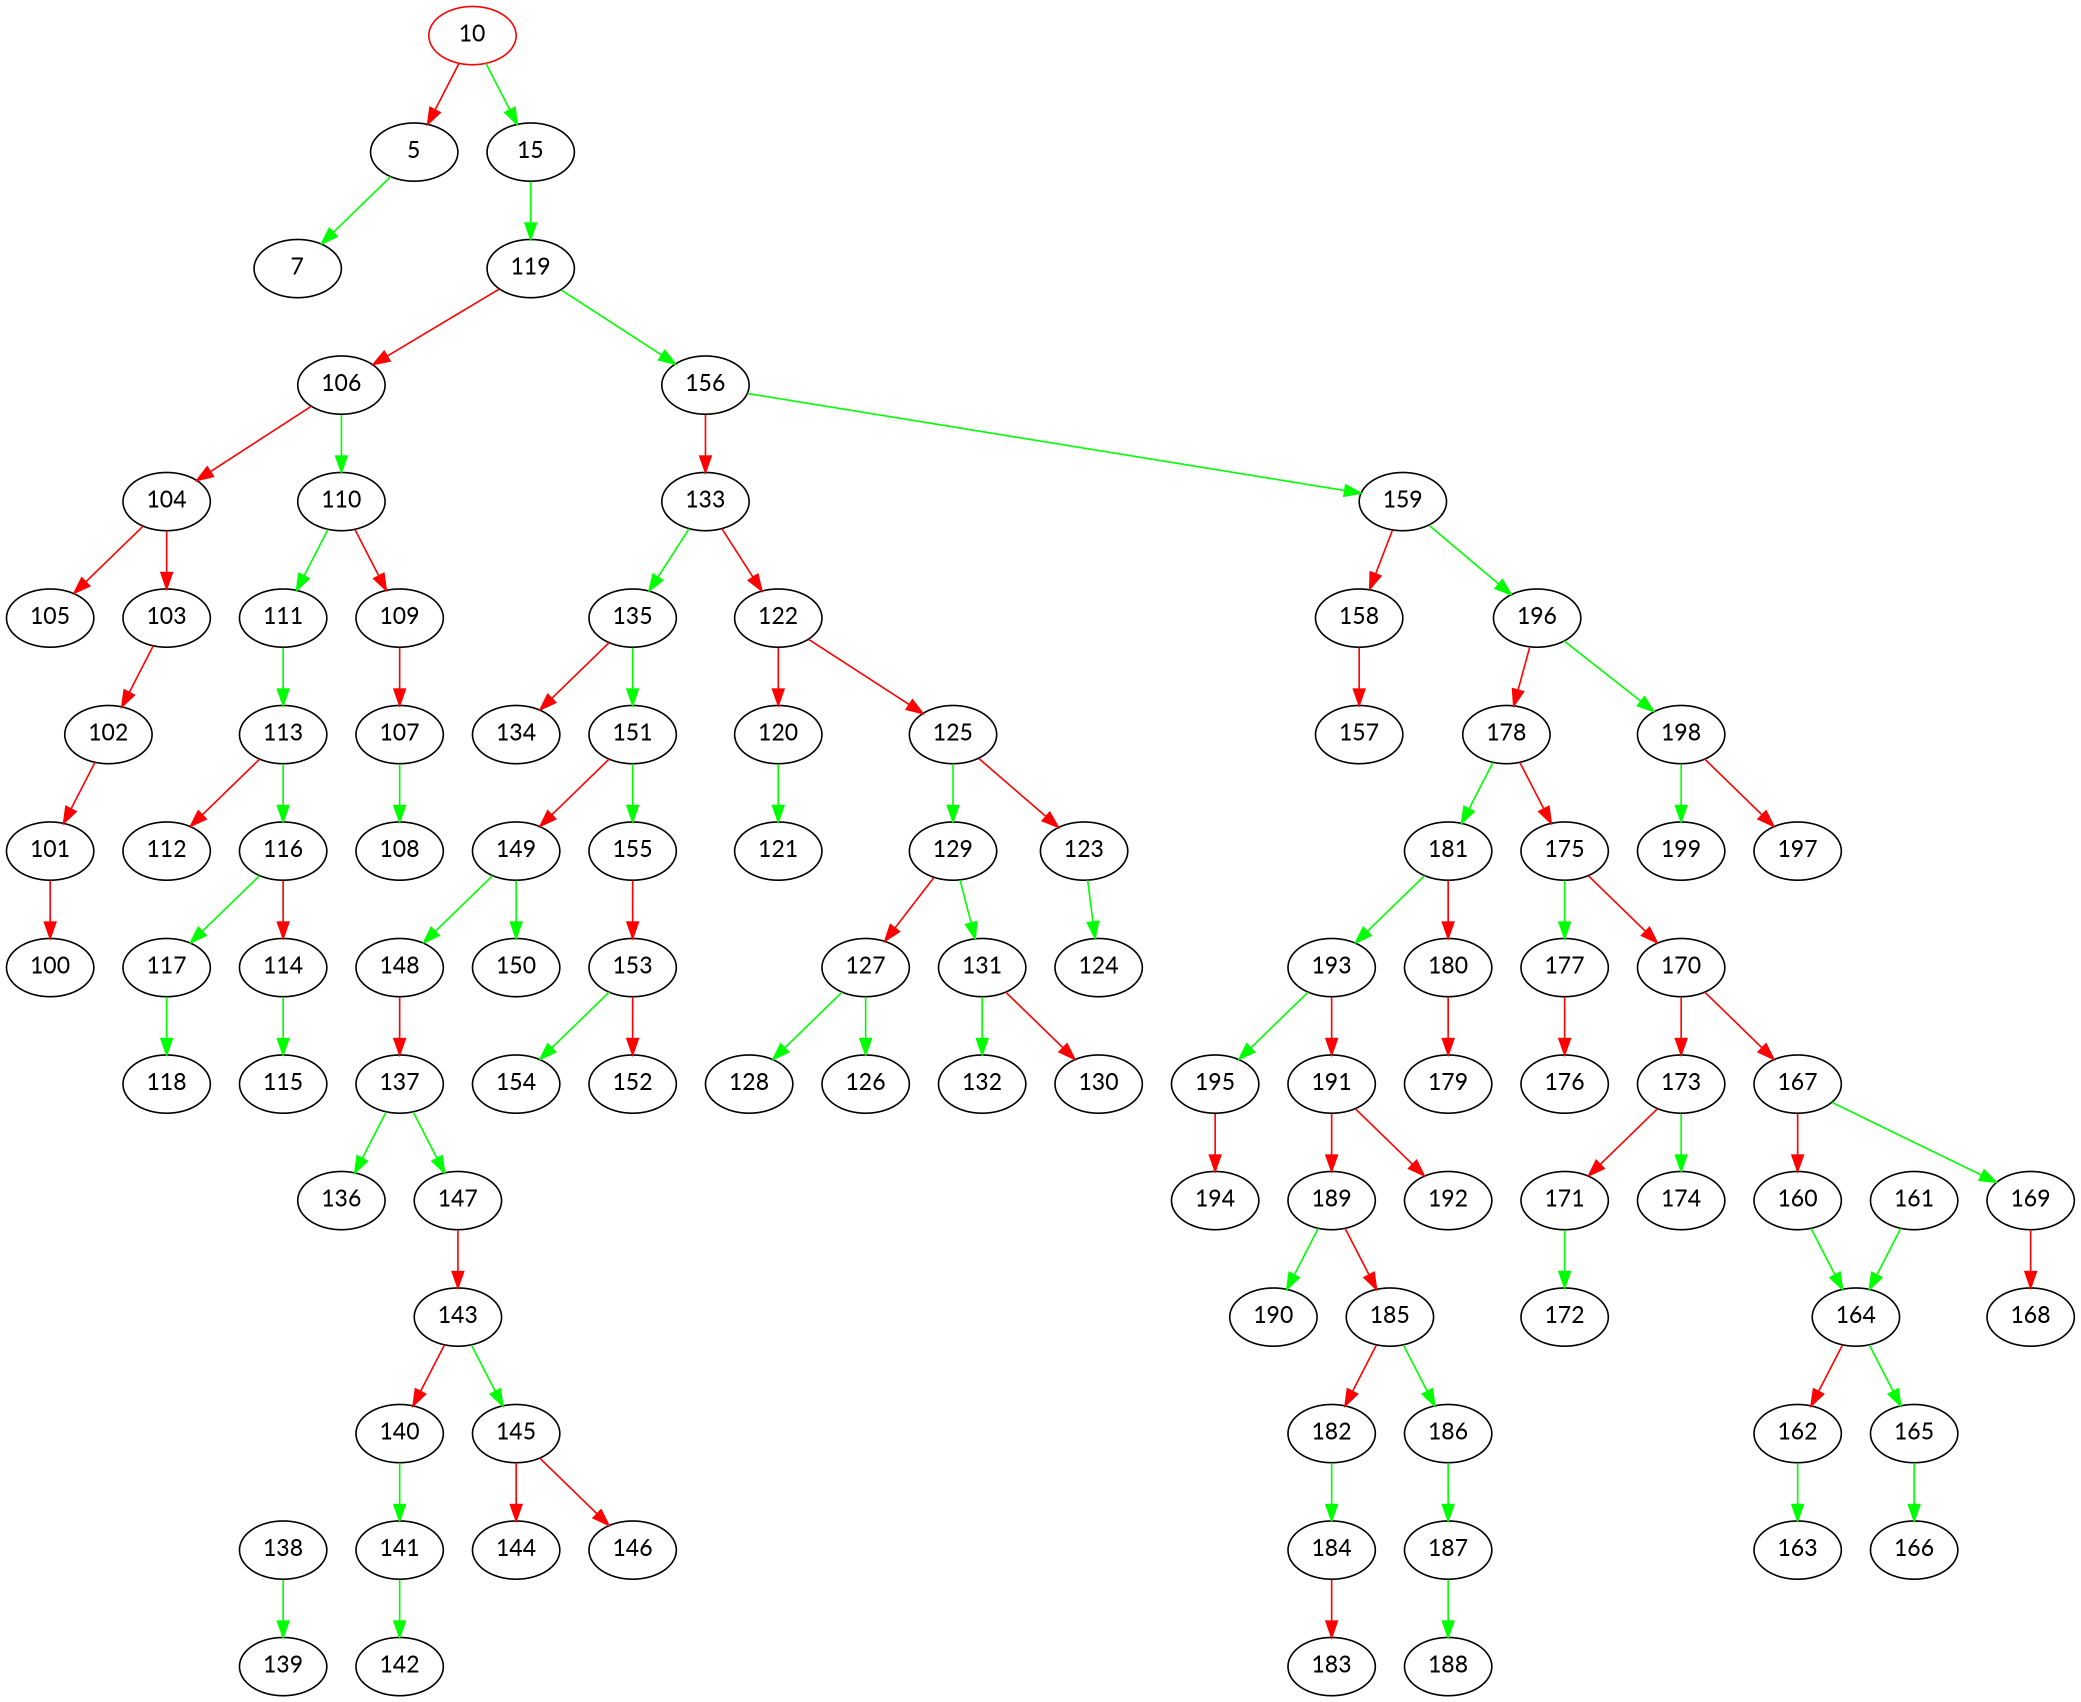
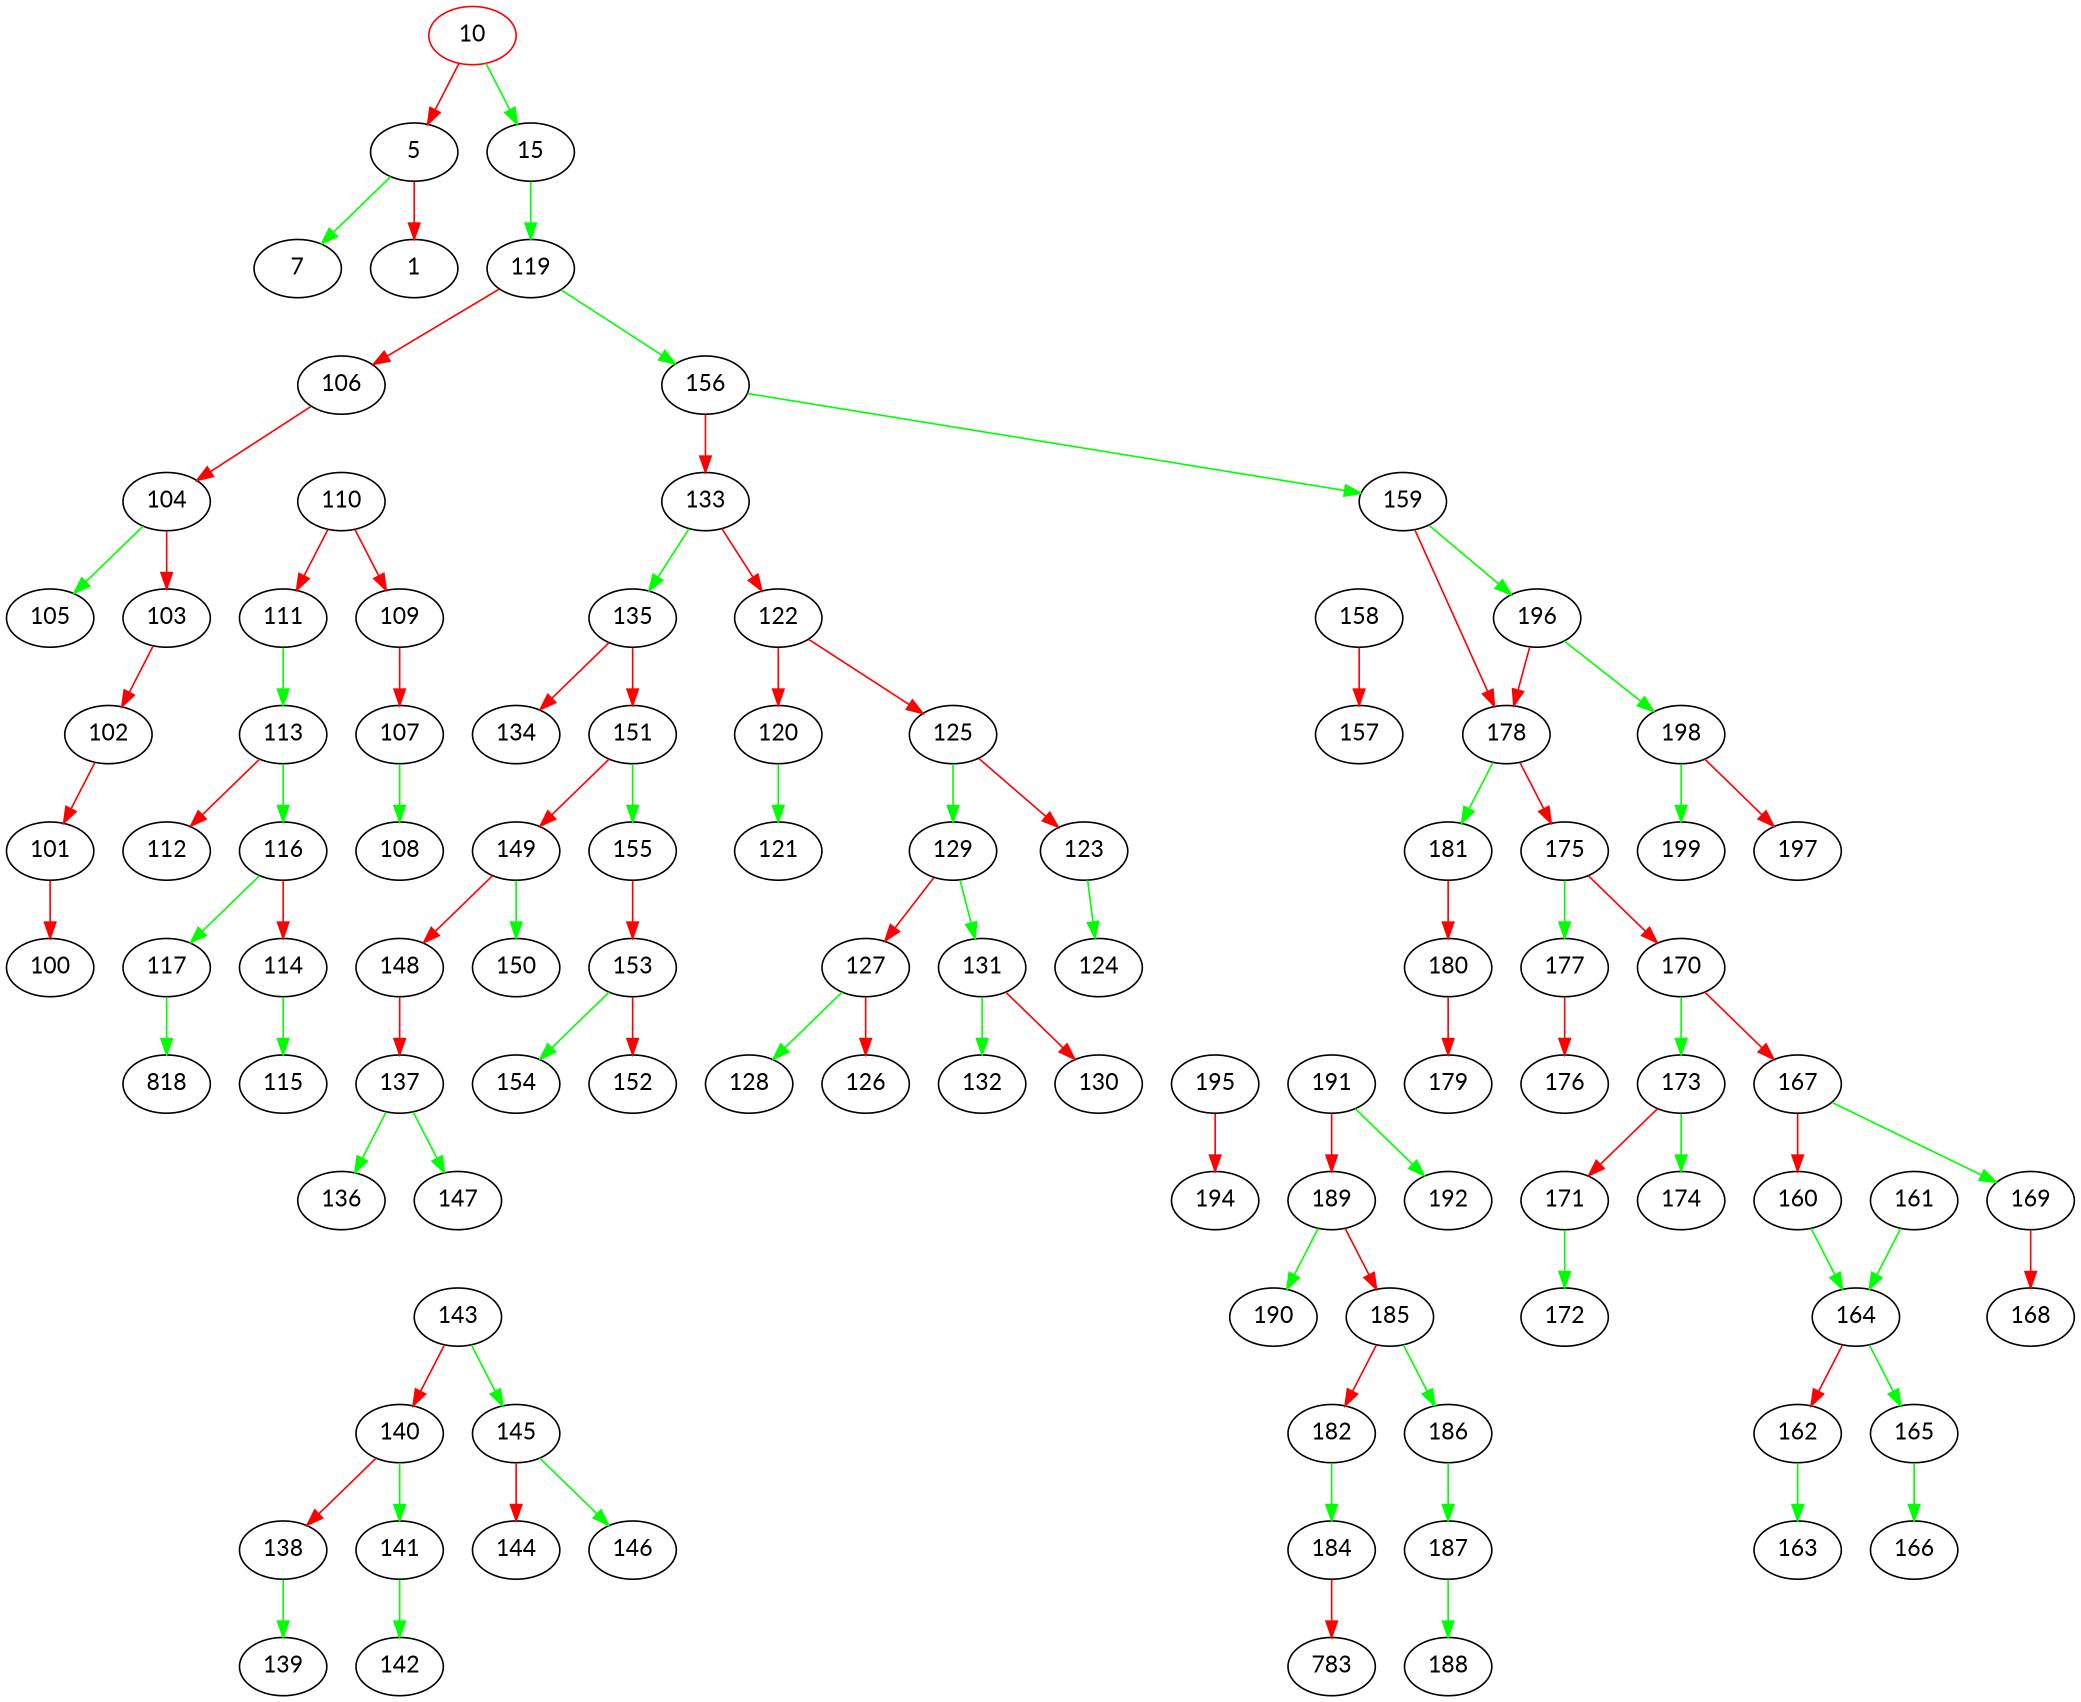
node "1": added
edge "106" -> "110": removed
edge "159" -> "158": now "159" -> "178"
edge "110" -> "111": color green -> red
edge "104" -> "105": color red -> green
edge "135" -> "151": color green -> red
edge "149" -> "148": color green -> red
node "193": removed
edge "127" -> "126": color green -> red
edge "170" -> "173": color red -> green
node "118": label "118" -> "818"
edge "191" -> "192": color red -> green
edge "147" -> "143": removed
edge "140" -> "138": added
edge "145" -> "146": color red -> green
node "183": label "183" -> "783"
